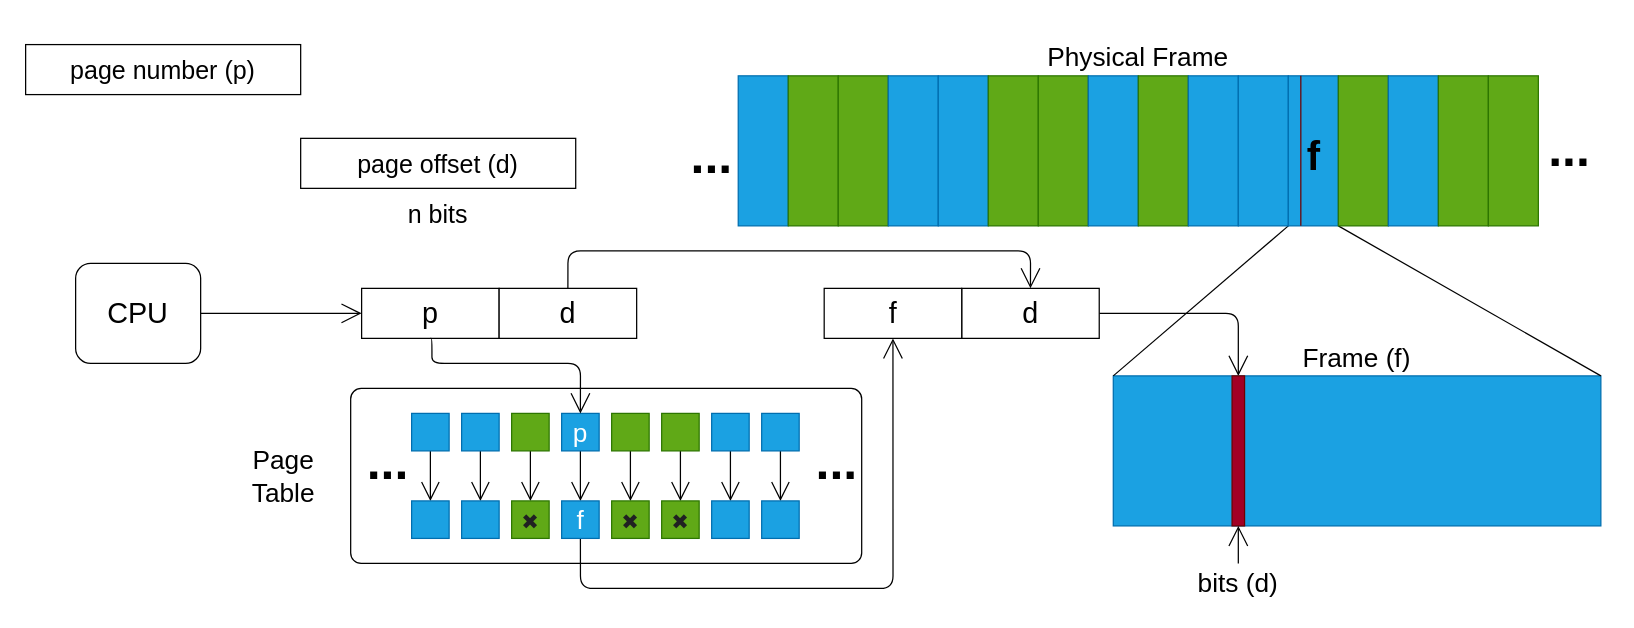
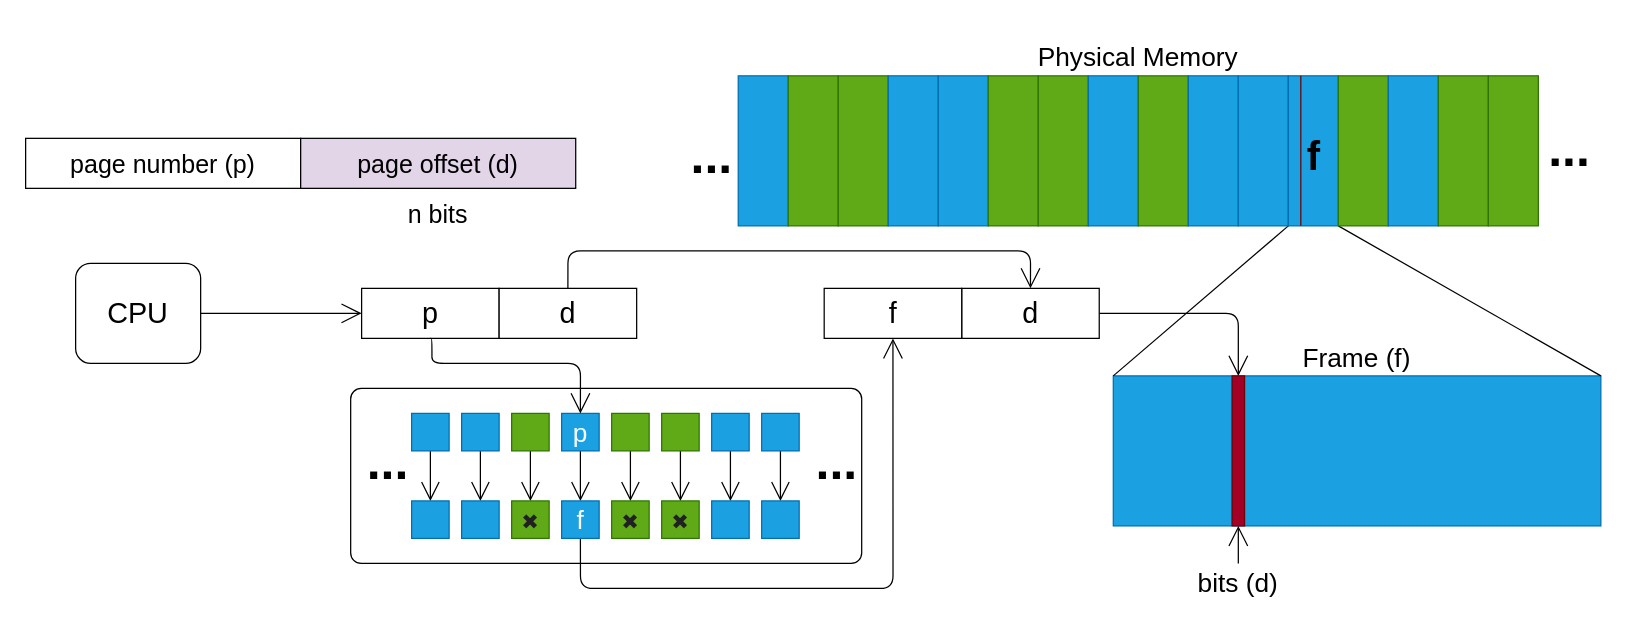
node "Physical Frame": label "Physical Frame" -> "Physical Memory"
node "page number (p)": moved (163, 69) -> (163, 163)
node "page offset (d)": fillcolor #ffffff -> #e1d5e7
node "Page Table": removed
